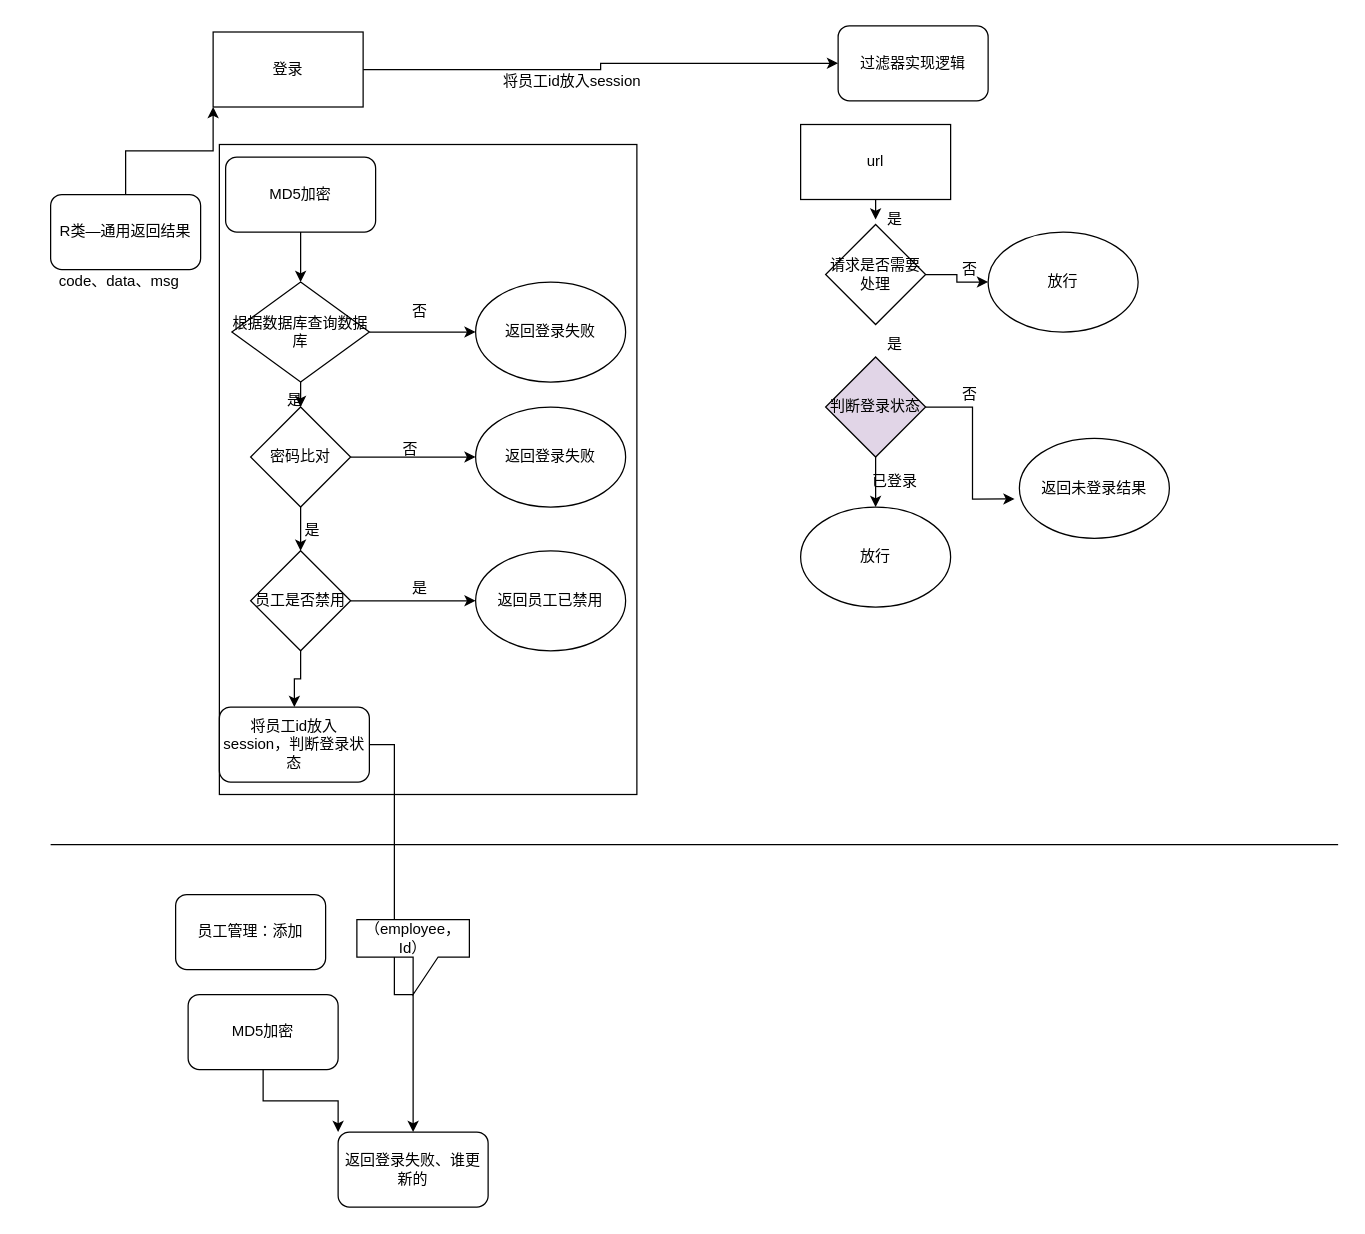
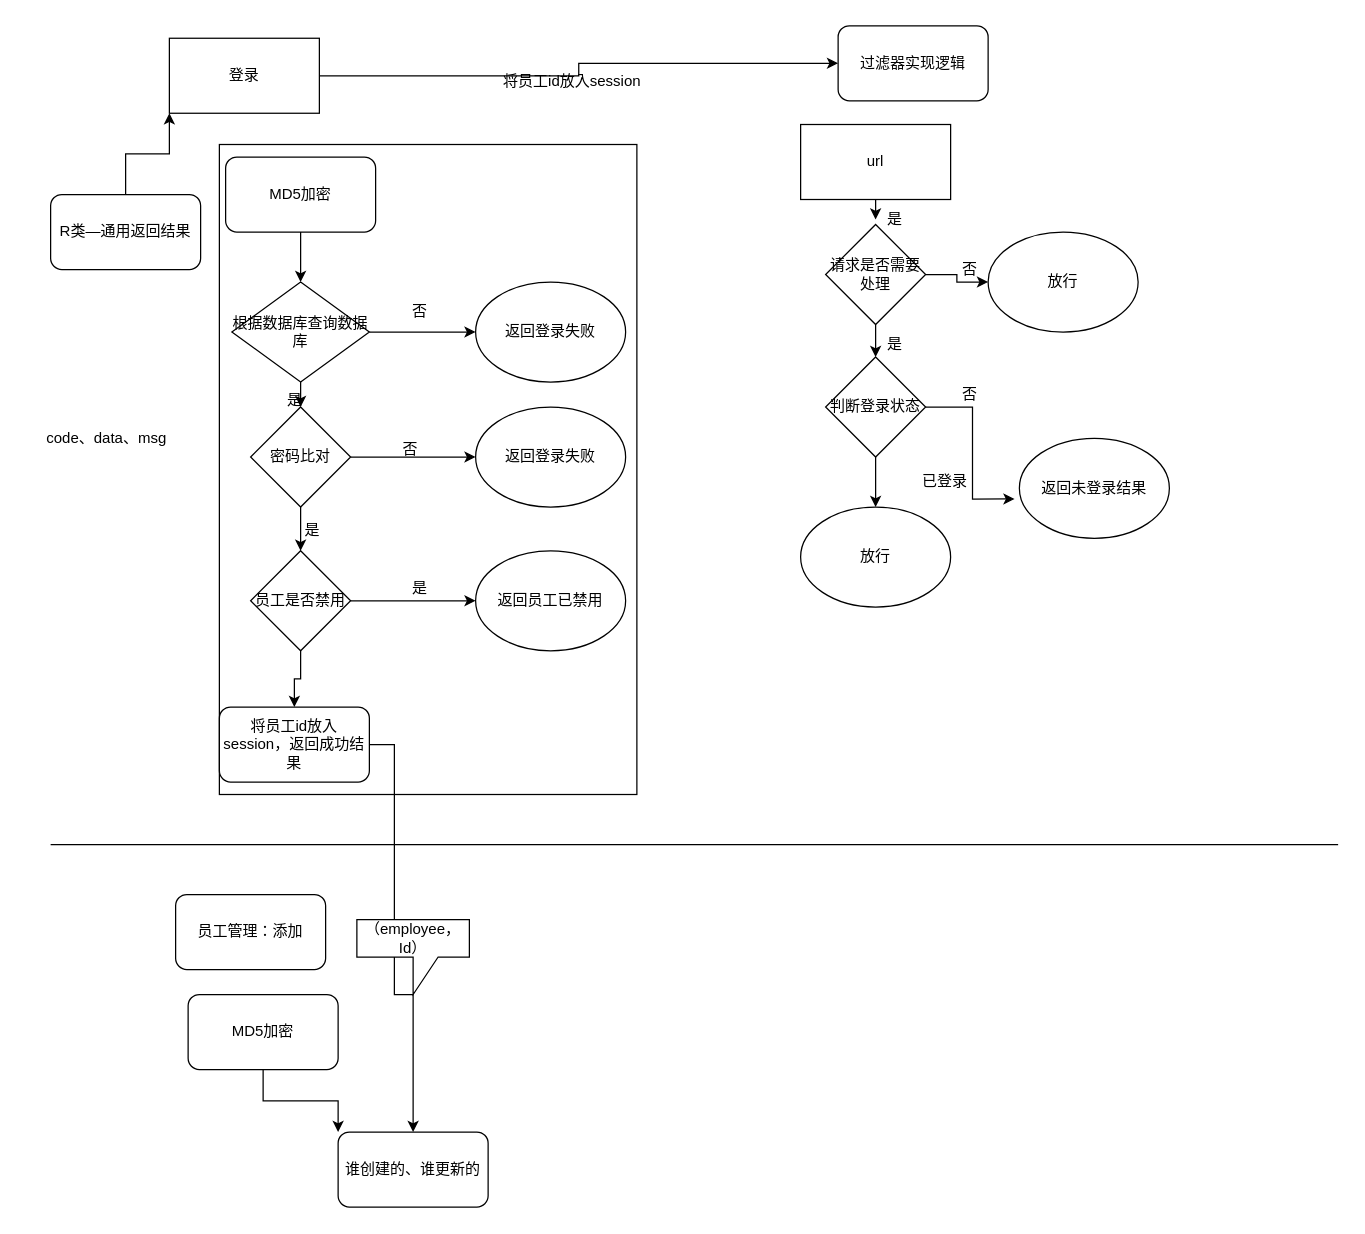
node "登录": moved (288, 69) -> (244, 76)
node "code、data、msg": moved (119, 282) -> (107, 438)
edge "请求是否需要处理" -> "判断登录状态": added
node "判断登录状态": fillcolor #e1d5e7 -> #ffffff
node "已登录": moved (894, 482) -> (944, 482)
node "将员工id放入session，判断登录状态": label "将员工id放入session，判断登录状态" -> "将员工id放入session，返回成功结果"
node "返回登录失败、谁更新的": label "返回登录失败、谁更新的" -> "谁创建的、谁更新的"
